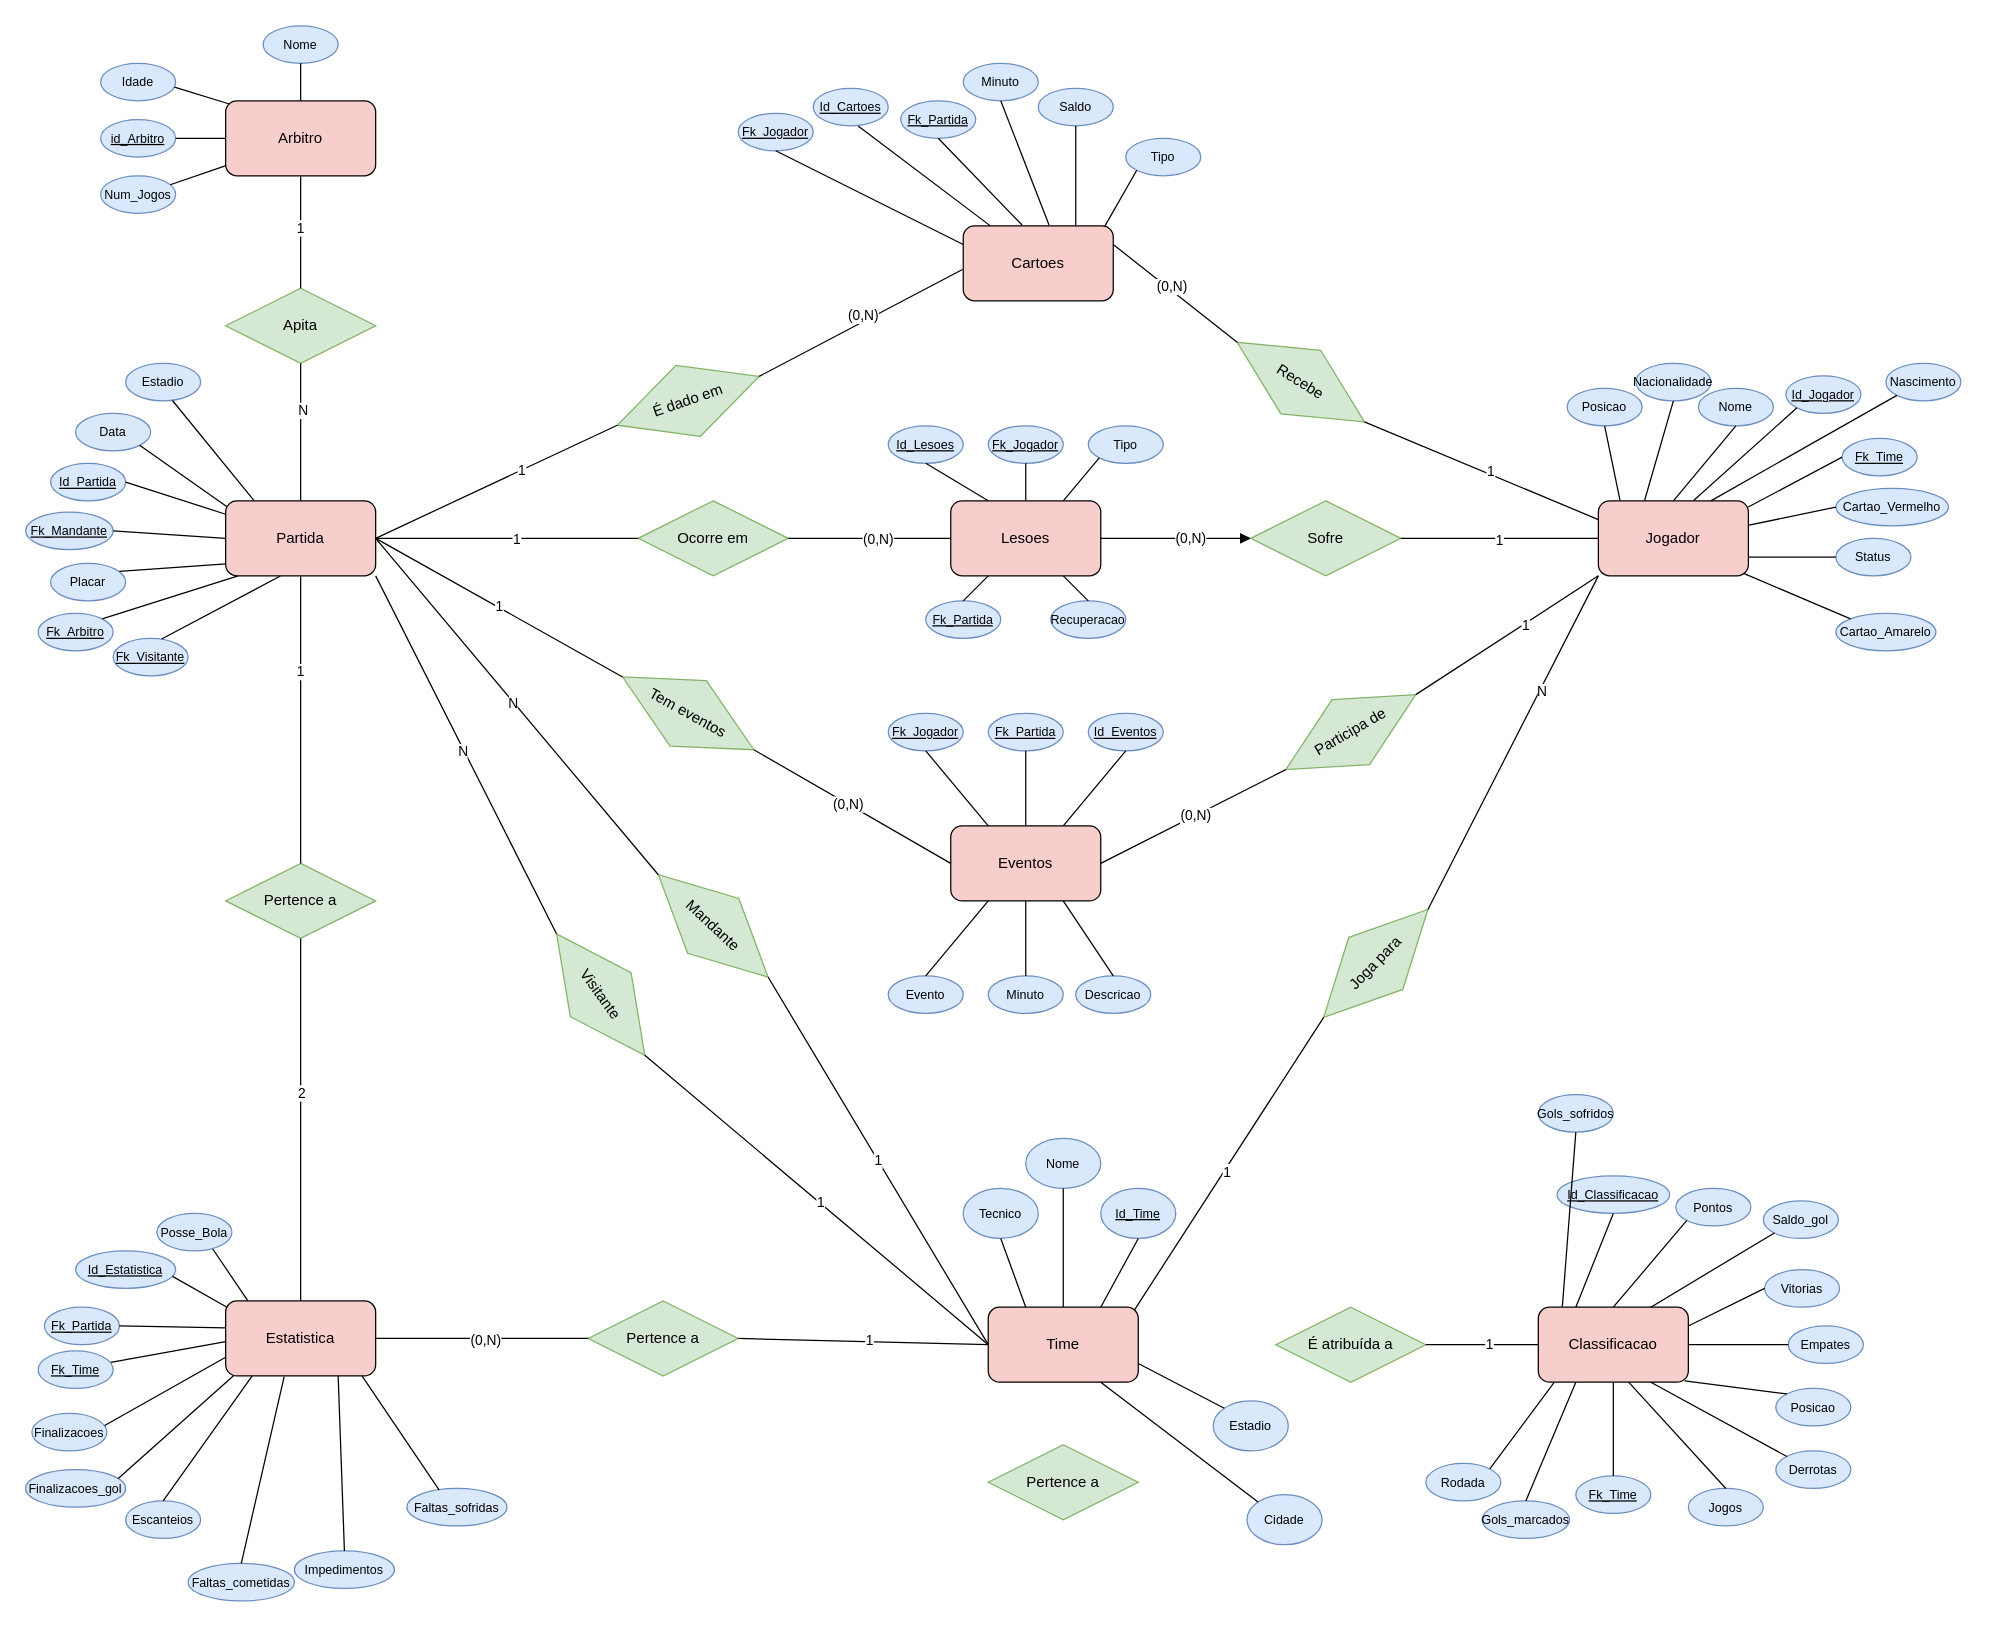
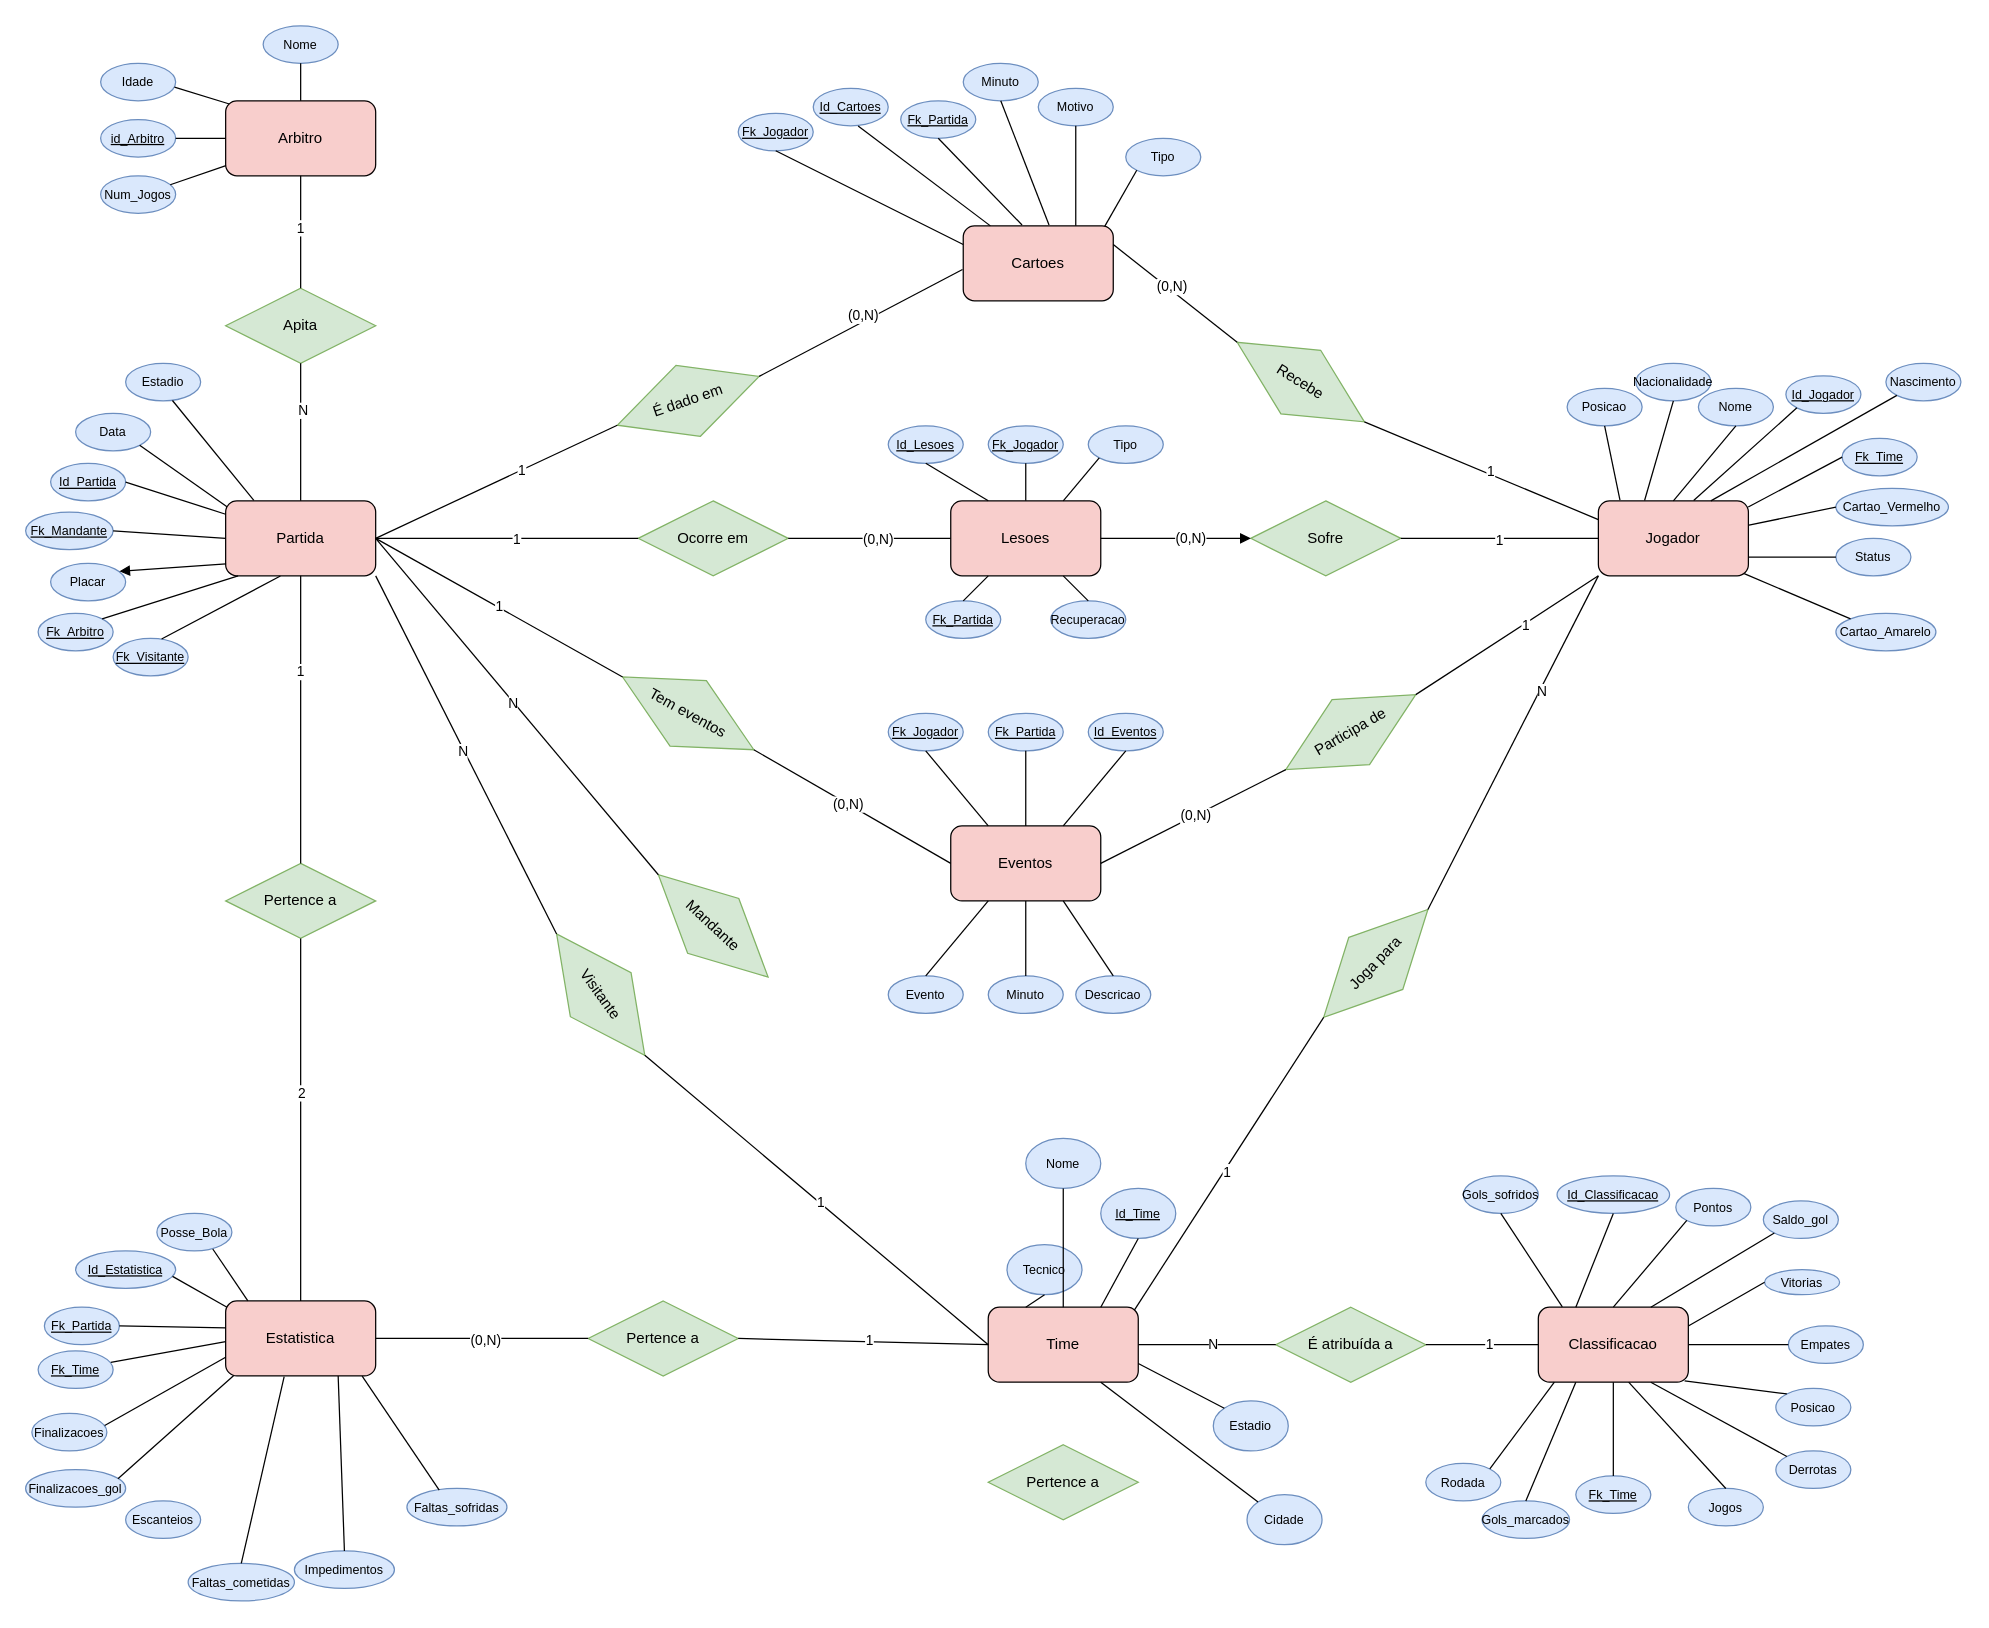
node "Saldo": label "Saldo" -> "Motivo"
edge "Partida" -- "Placar": arrowhead none -> block
node "Gols_sofridos": moved (1576, 1113) -> (1501, 1194)
edge "Mandante" -- "Time": removed, label "1"
node "Tecnico": moved (1001, 1213) -> (1044, 1269)
node "Vitorias": size 75x38 -> 75x25
edge "Time" -- "É atribuída a": added, label "N"
edge "Estatistica" -- "Escanteios": removed
